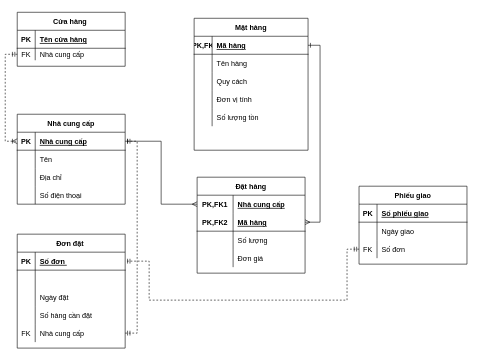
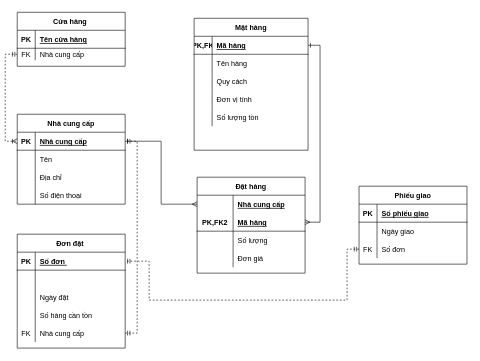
node "PK,FK1": removed
node "Số hàng cần đặt": label "Số hàng cần đặt" -> "Số hàng cần tồn"
